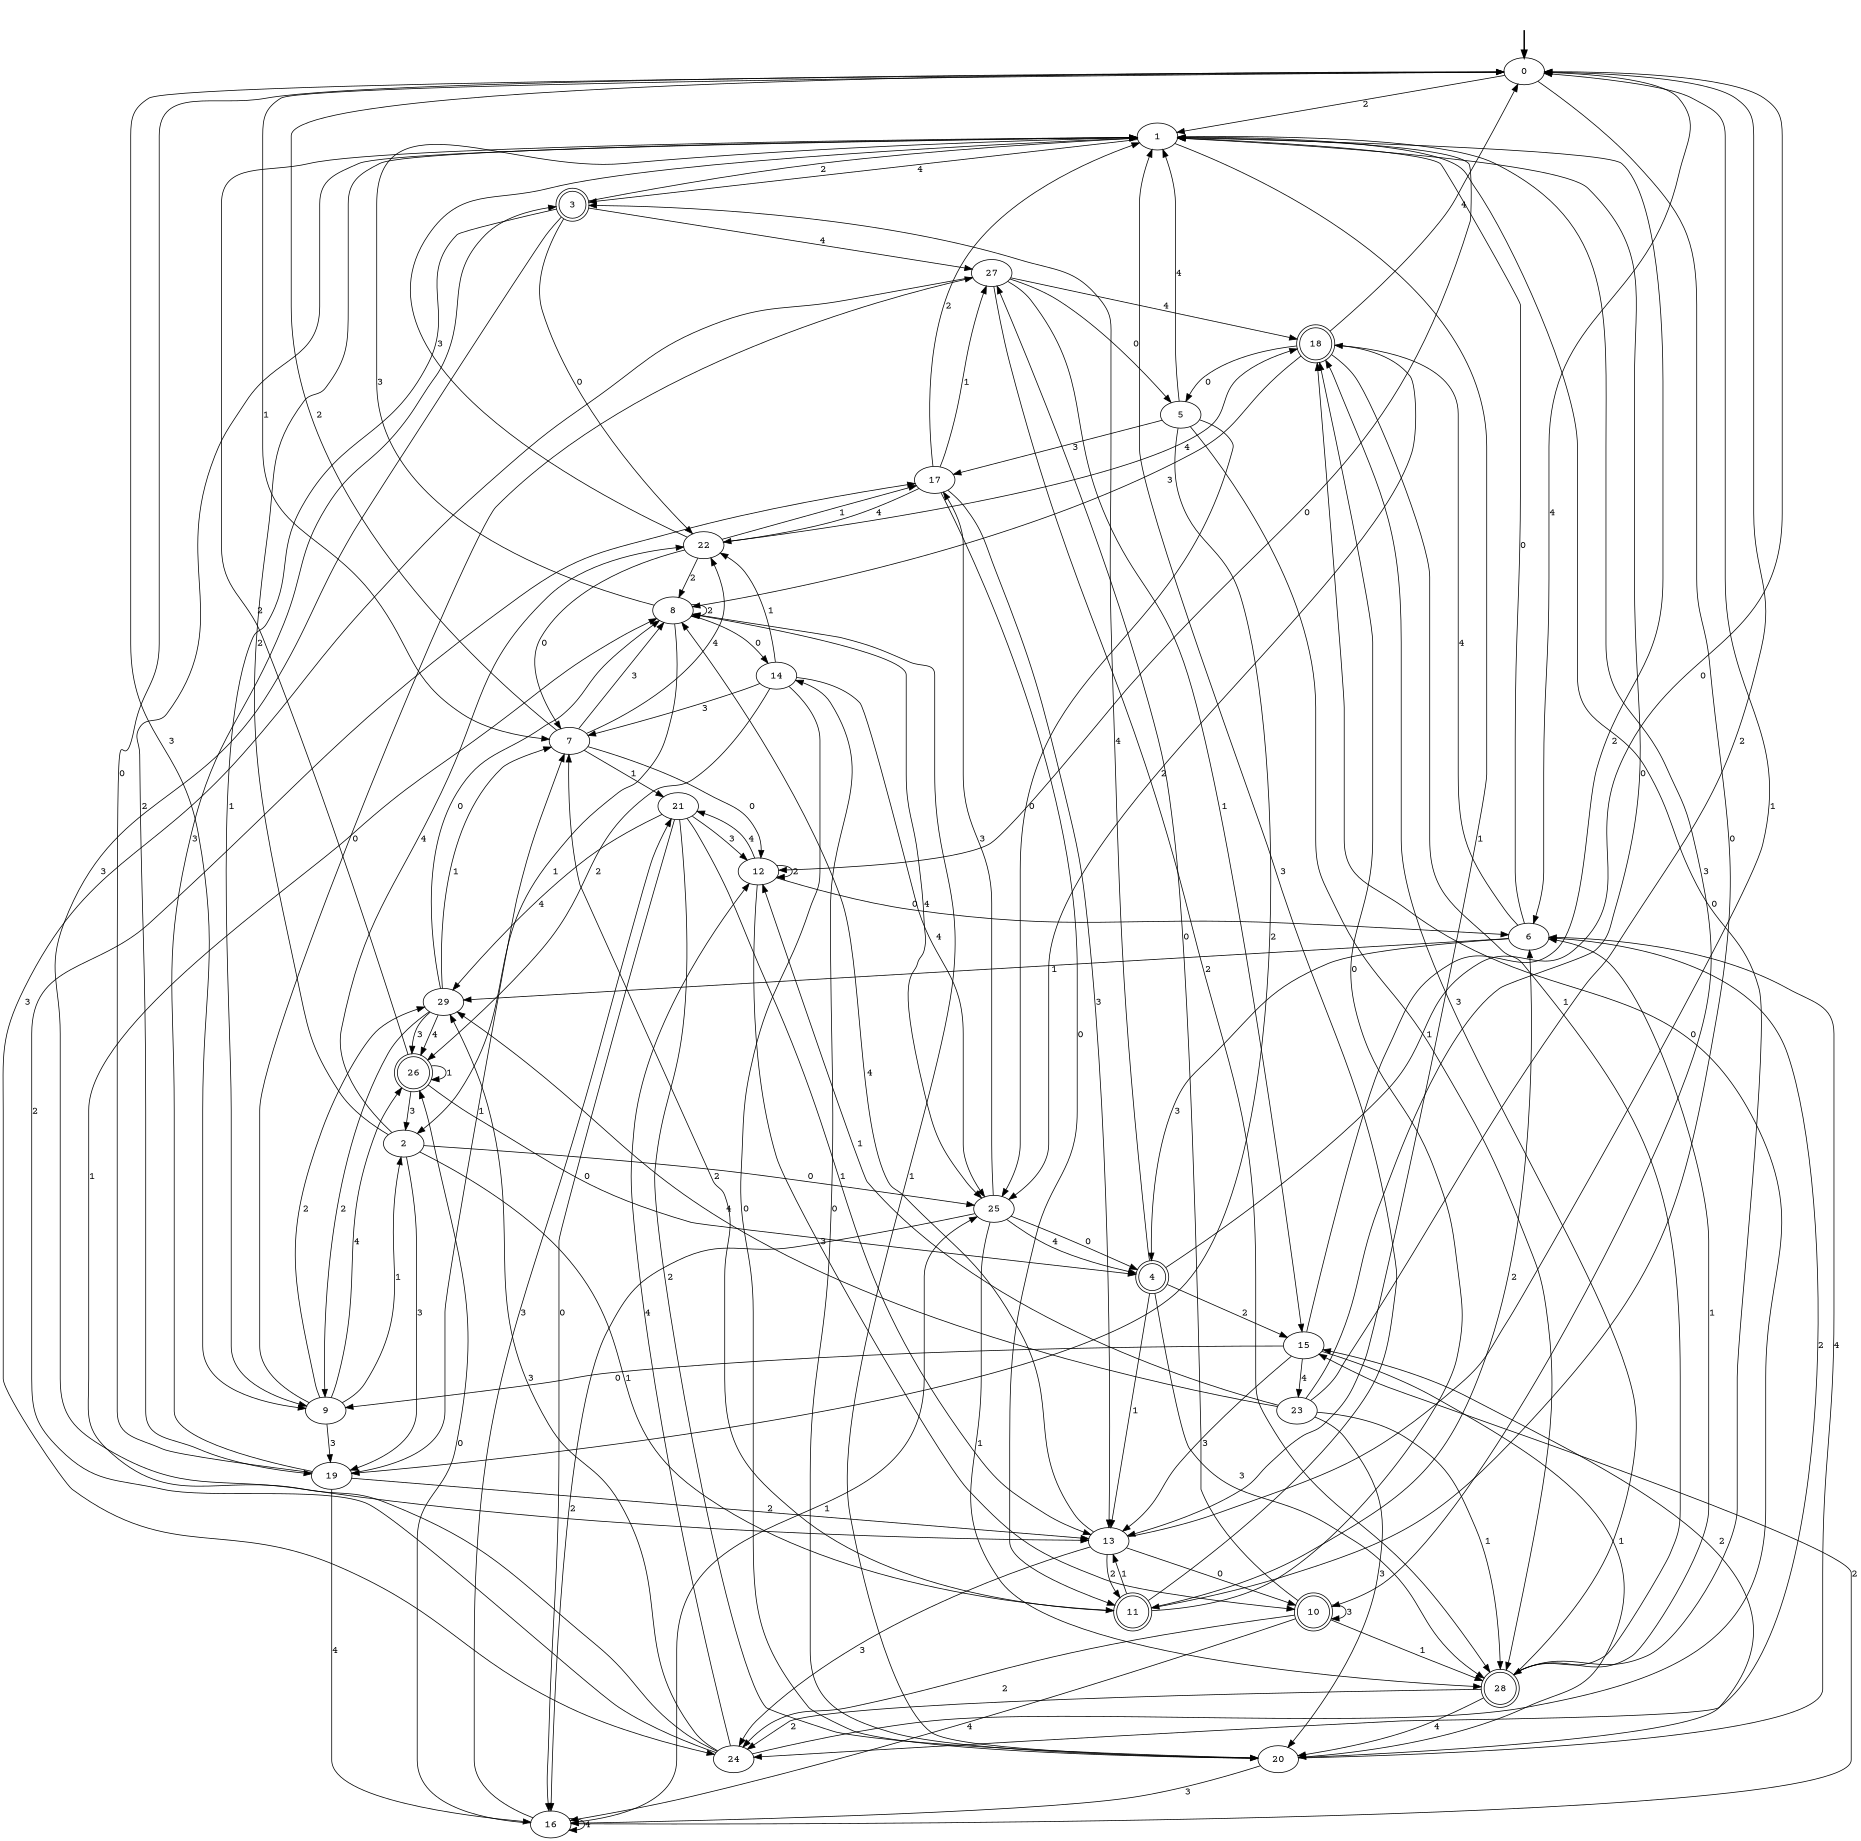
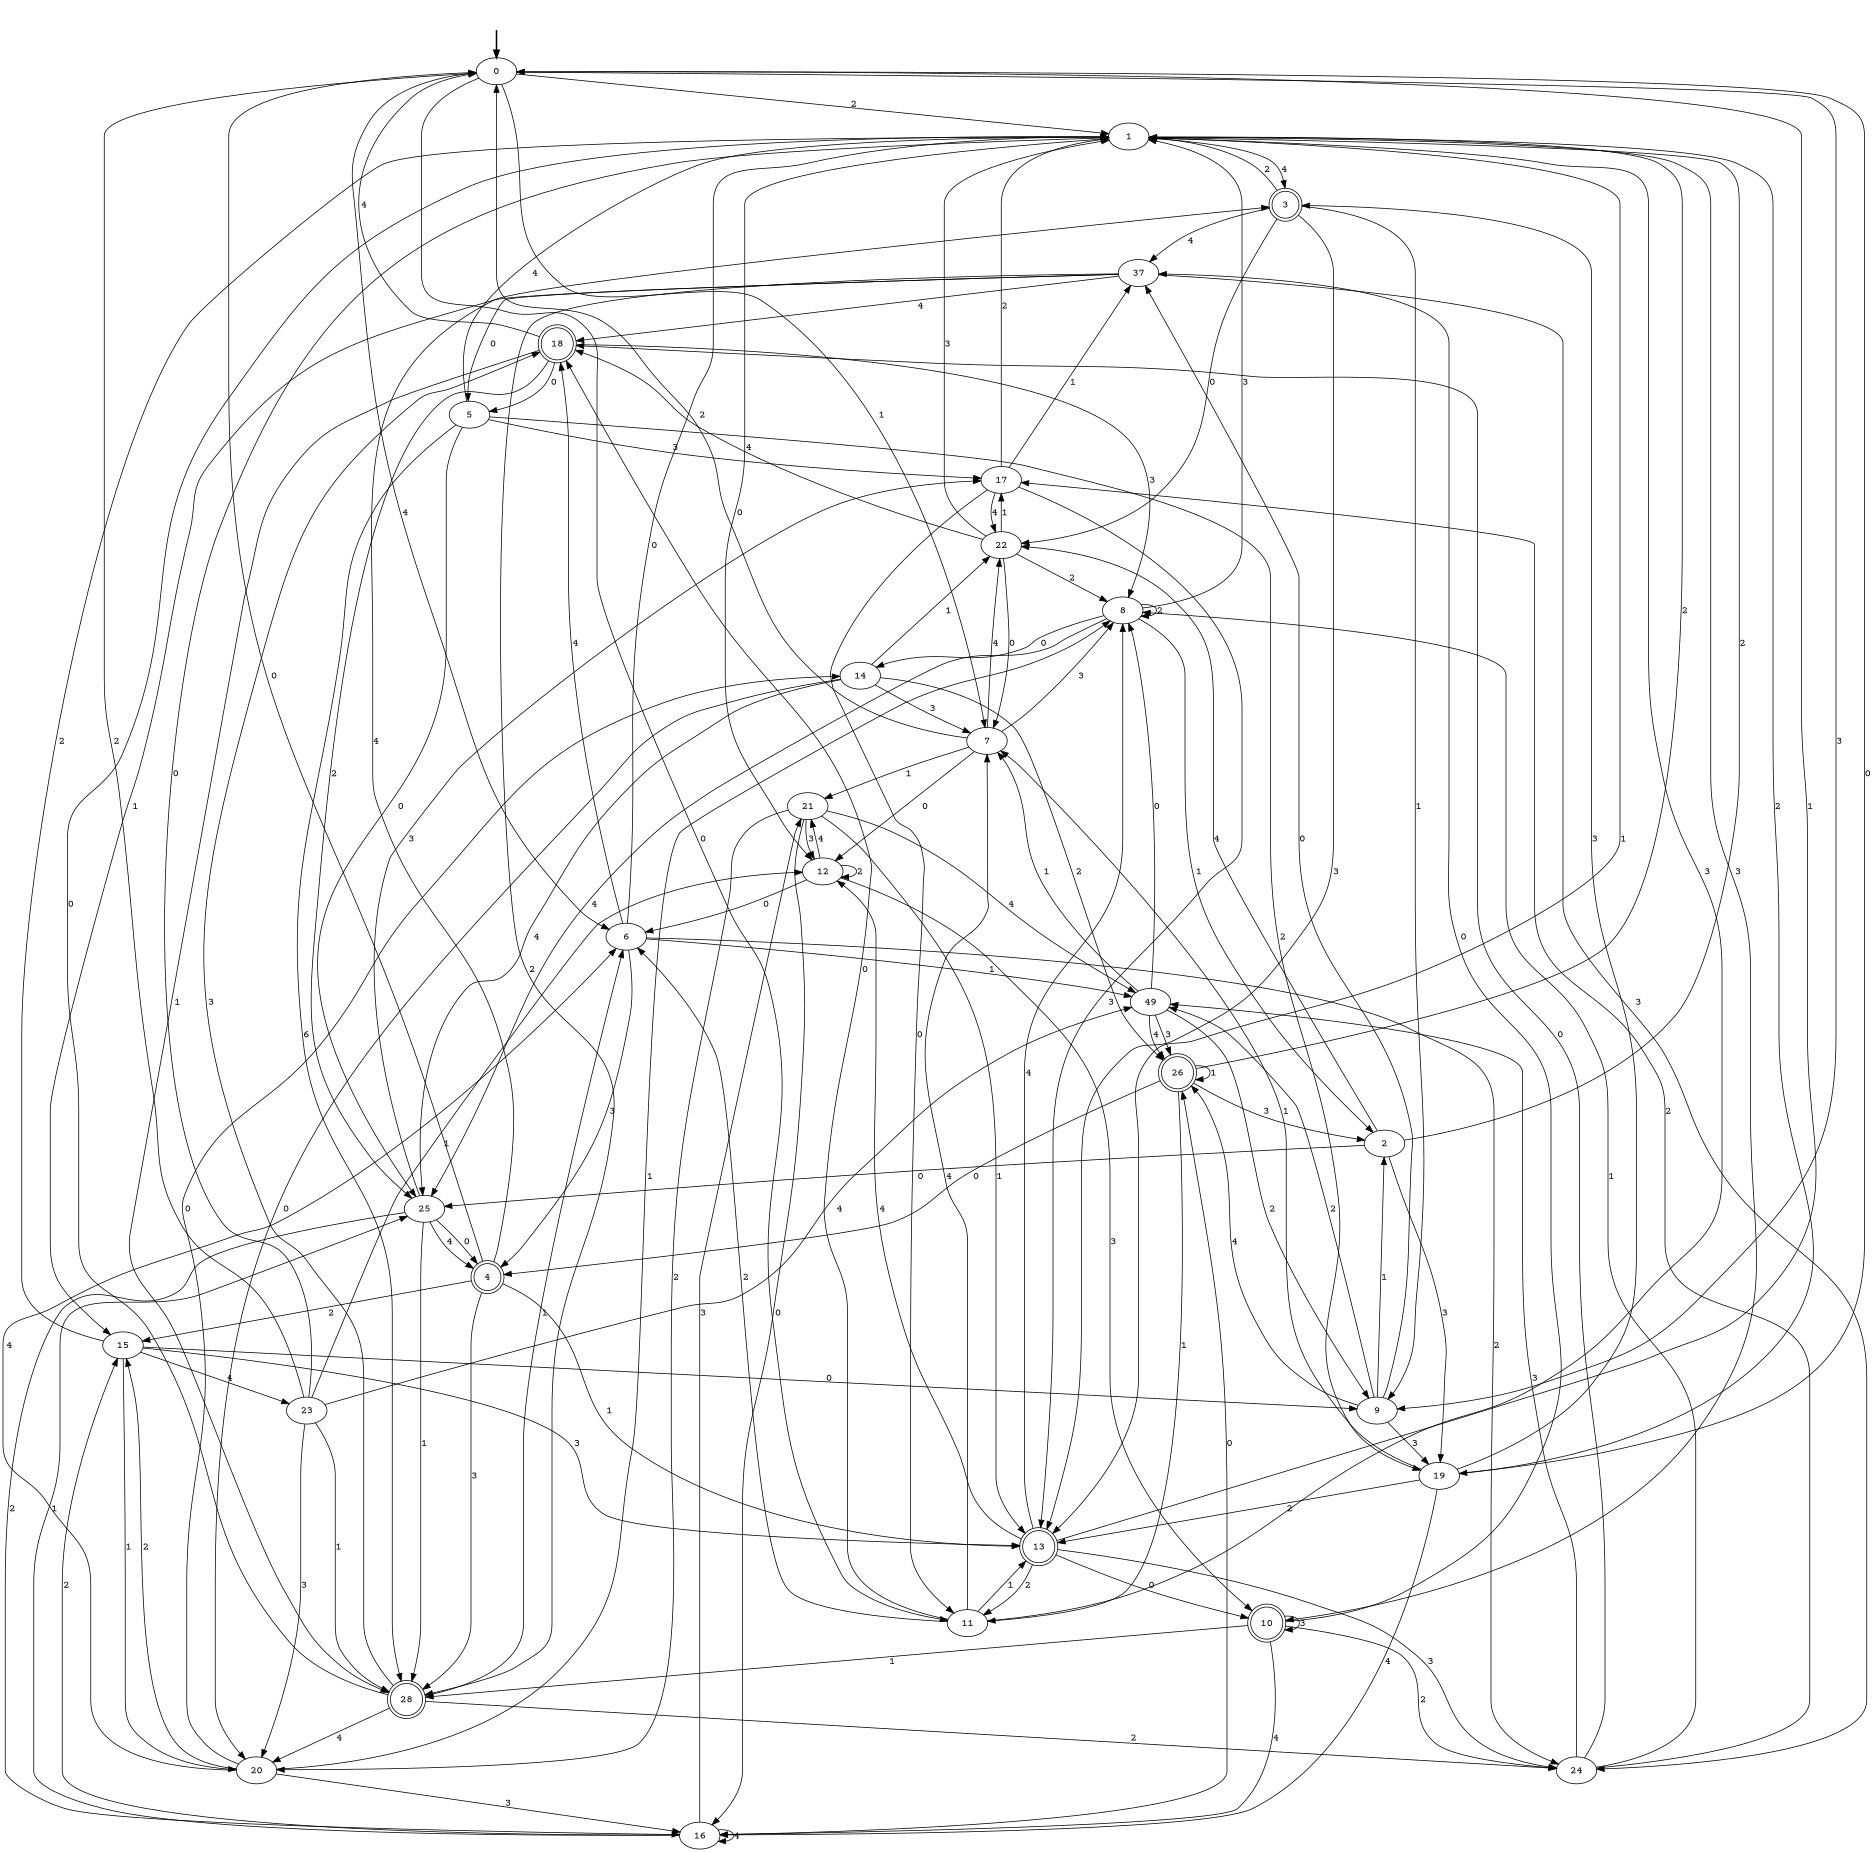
node "27": label "27" -> "37"
node "29": label "29" -> "49"
edge "5" -> "28": label "1" -> "6"
edge "11" -> "7": label "2" -> "4"
edge "24" -> "12": now "13" -> "12"
edge "2" -> "11": now "26" -> "11"
node "13": shape ellipse -> doublecircle
node "11": shape doublecircle -> ellipse
